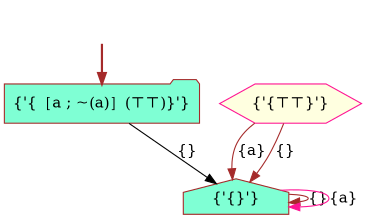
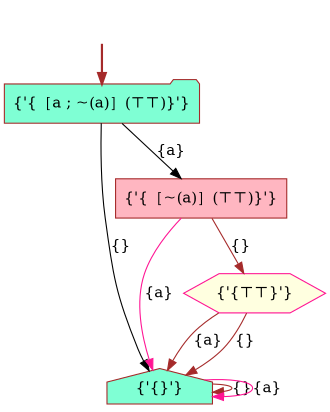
node "{'{［~(a)］(⊤⊤)}'}": added
